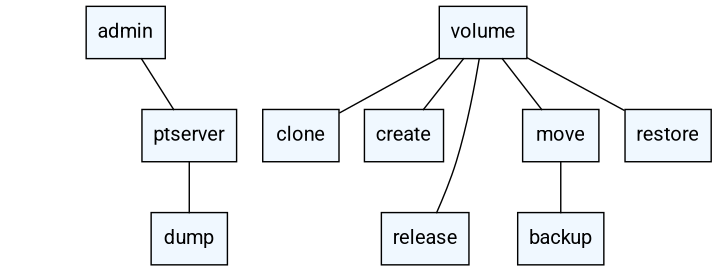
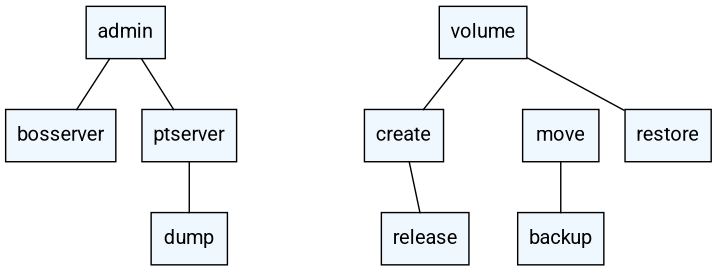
edge "volume" -- "move": removed
node "bosserver": added
node "clone": removed
edge "volume" -- "release": now "create" -- "release"
